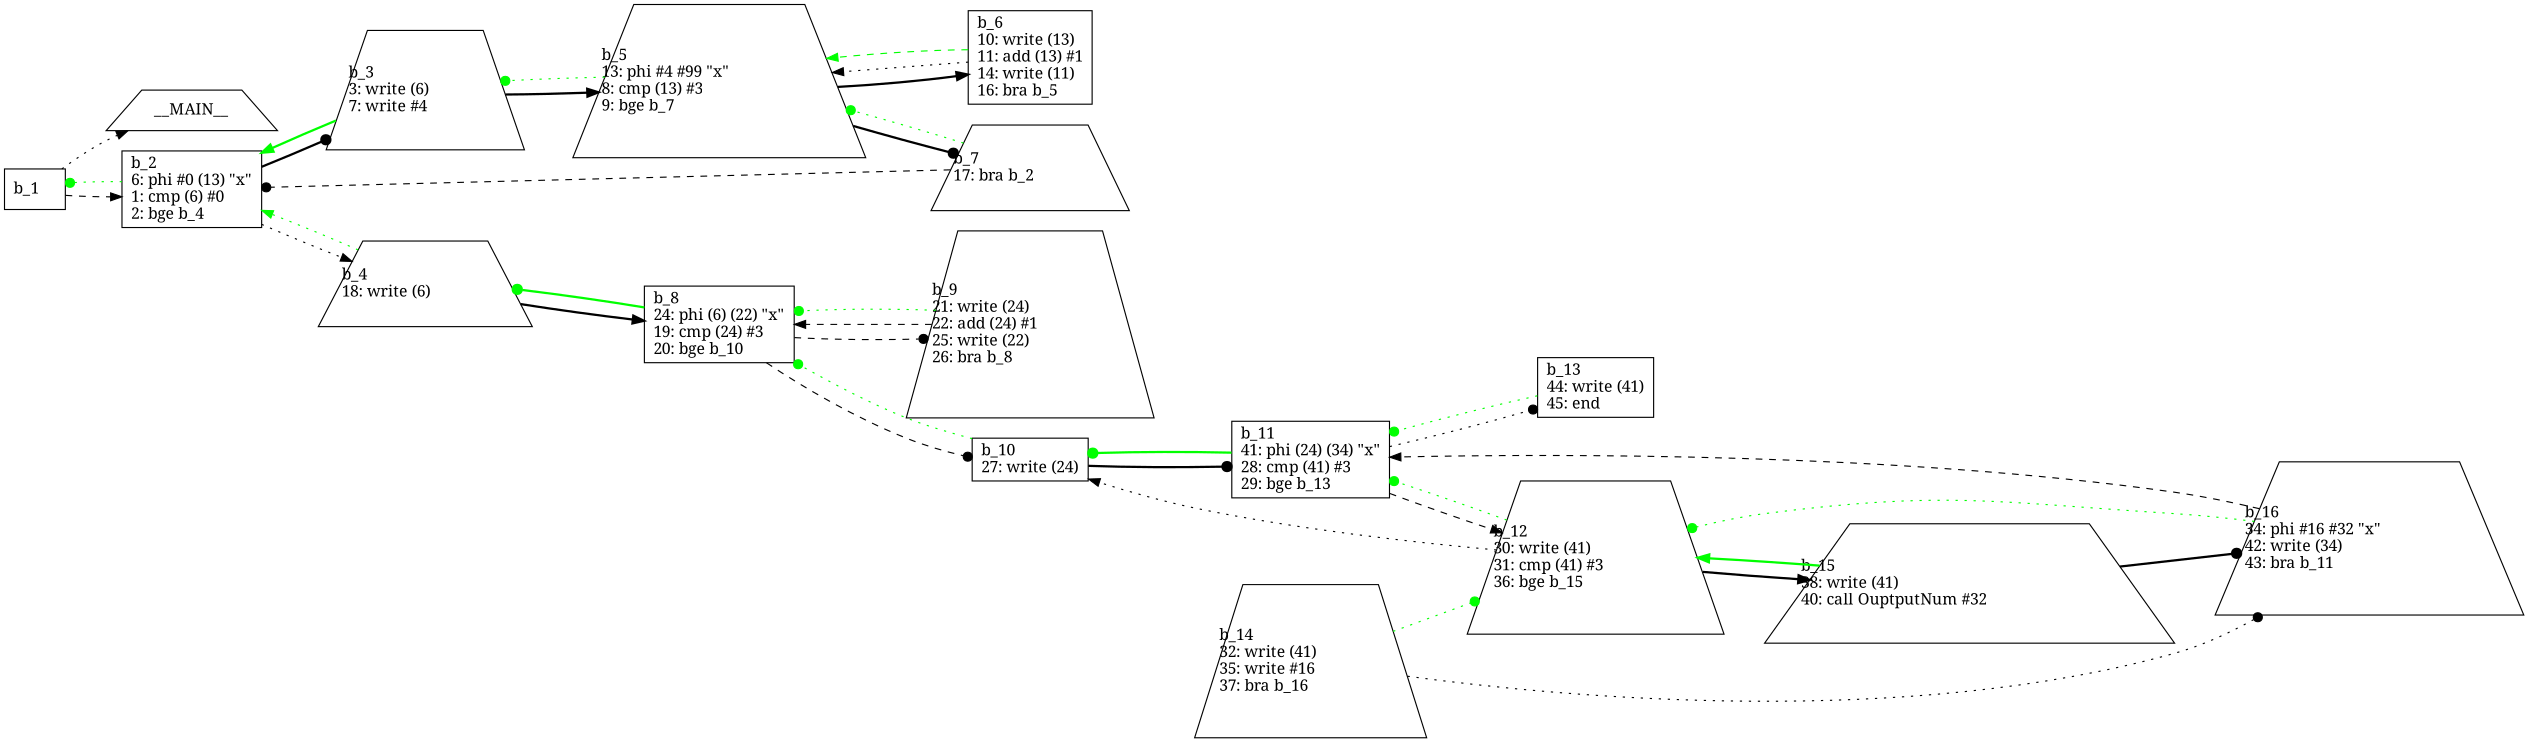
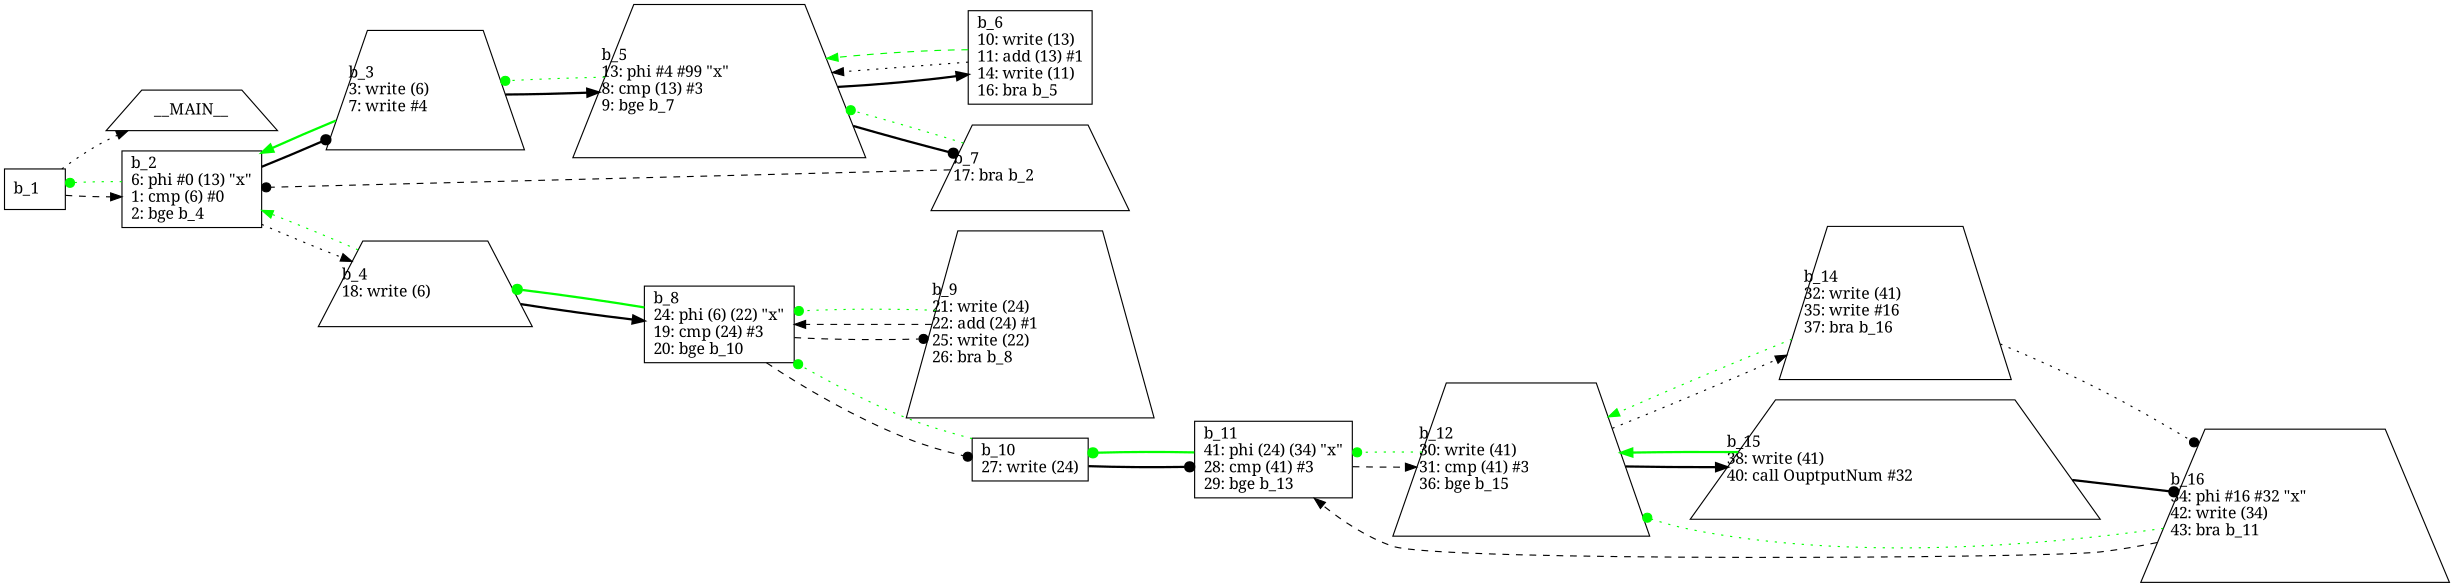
node "b_13 44: write (41) 45: end": removed
edge "b_12 30: write (41) 31: cmp (41) #3 36: bge b_15" -> "b_10 27: write (24)": now "b_12 30: write (41) 31: cmp (41) #3 36: bge b_15" -> "b_14 32: write (41) 35: write #16 37: bra b_16"
edge "b_14 32: write (41) 35: write #16 37: bra b_16" -> "b_12 30: write (41) 31: cmp (41) #3 36: bge b_15": arrowhead dot -> normal
